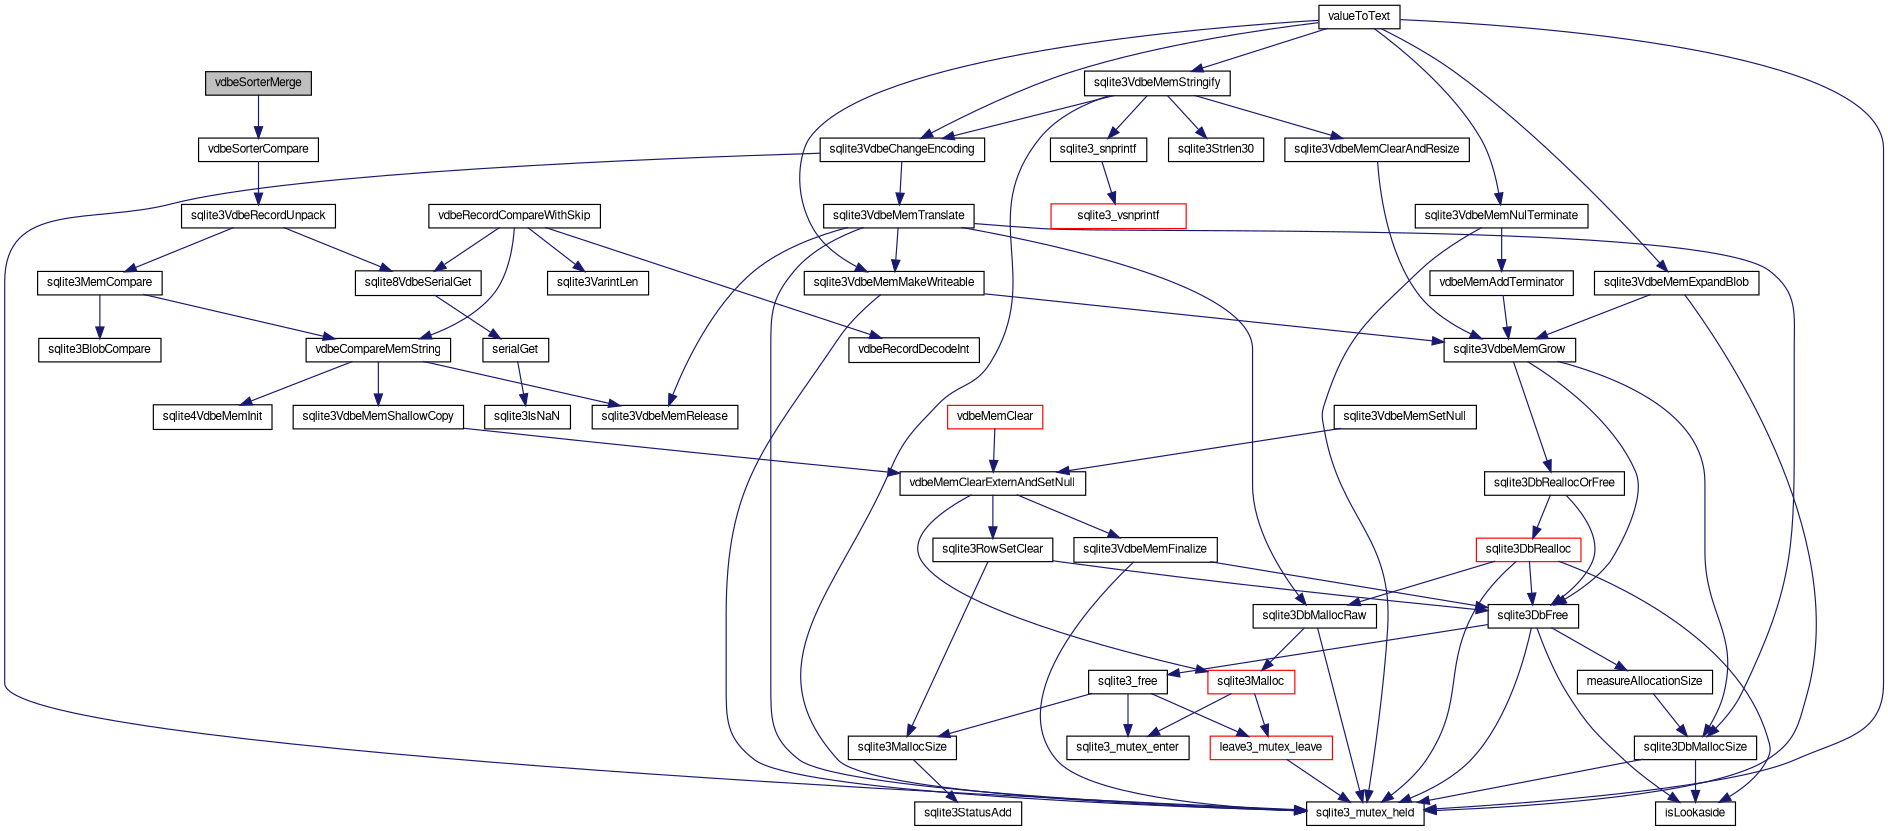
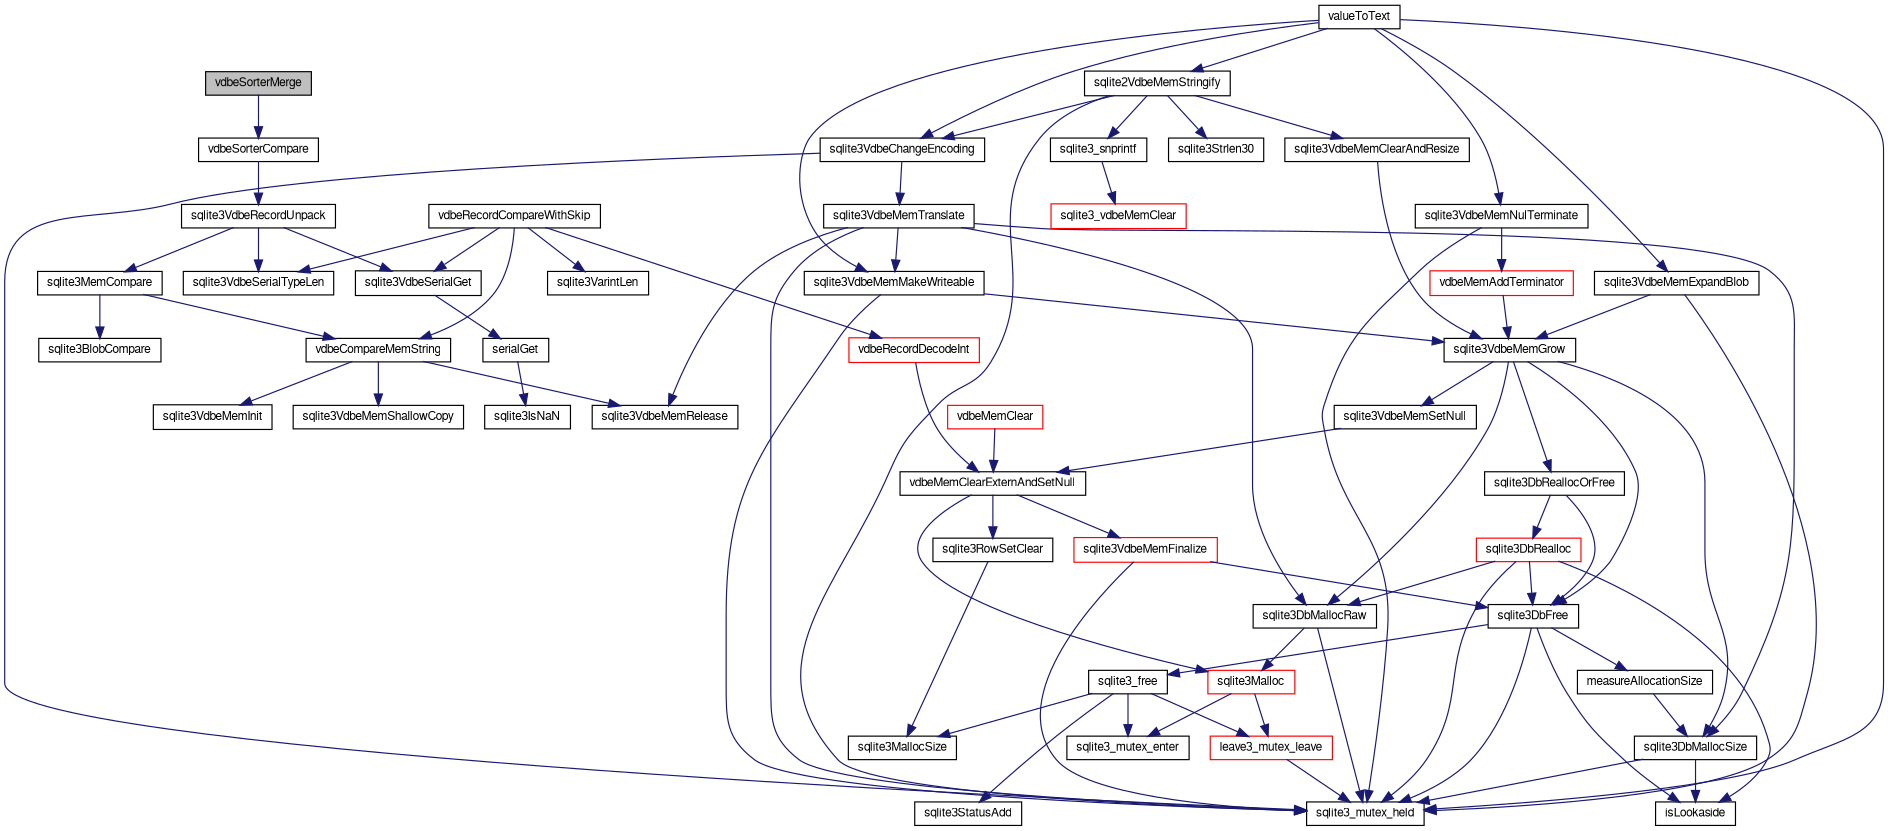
node "sqlite3VdbeMemStringify": label "sqlite3VdbeMemStringify" -> "sqlite2VdbeMemStringify"
node "sqlite3_vsnprintf": label "sqlite3_vsnprintf" -> "sqlite3_vdbeMemClear"
node "sqlite3VdbeSerialTypeLen": added
node "sqlite8VdbeSerialGet": label "sqlite8VdbeSerialGet" -> "sqlite3VdbeSerialGet"
node "vdbeMemAddTerminator": color black -> red
node "vdbeRecordDecodeInt": color black -> red
edge "sqlite3VdbeMemGrow" -> "sqlite3VdbeMemSetNull": added
node "sqlite4VdbeMemInit": label "sqlite4VdbeMemInit" -> "sqlite3VdbeMemInit"
edge "sqlite3VdbeMemShallowCopy" -> "vdbeMemClearExternAndSetNull": now "vdbeRecordDecodeInt" -> "vdbeMemClearExternAndSetNull"
edge "sqlite3VdbeMemGrow" -> "sqlite3DbMallocRaw": added
node "sqlite3VdbeMemFinalize": color black -> red
edge "sqlite3RowSetClear" -> "sqlite3DbFree": removed
edge "sqlite3MallocSize" -> "sqlite3StatusAdd": now "sqlite3_free" -> "sqlite3StatusAdd"
